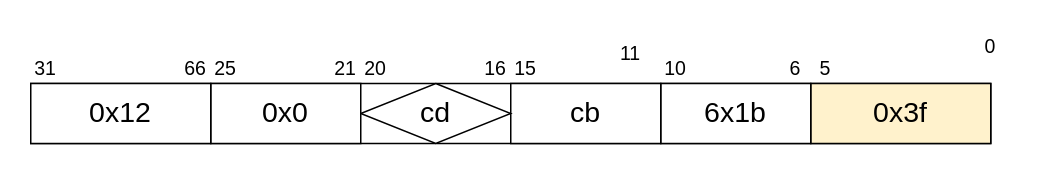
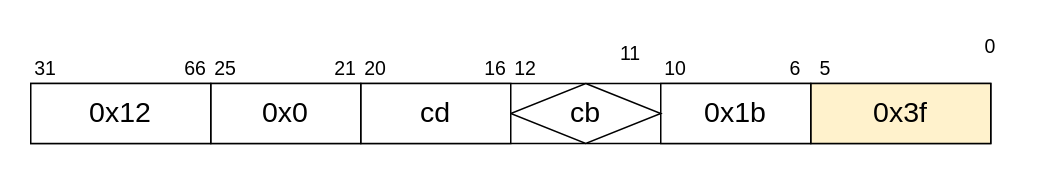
node "15": label "15" -> "12"
node "cd": shape diamond -> rectangle
node "cb": shape rectangle -> diamond
node "6x1b": label "6x1b" -> "0x1b"
